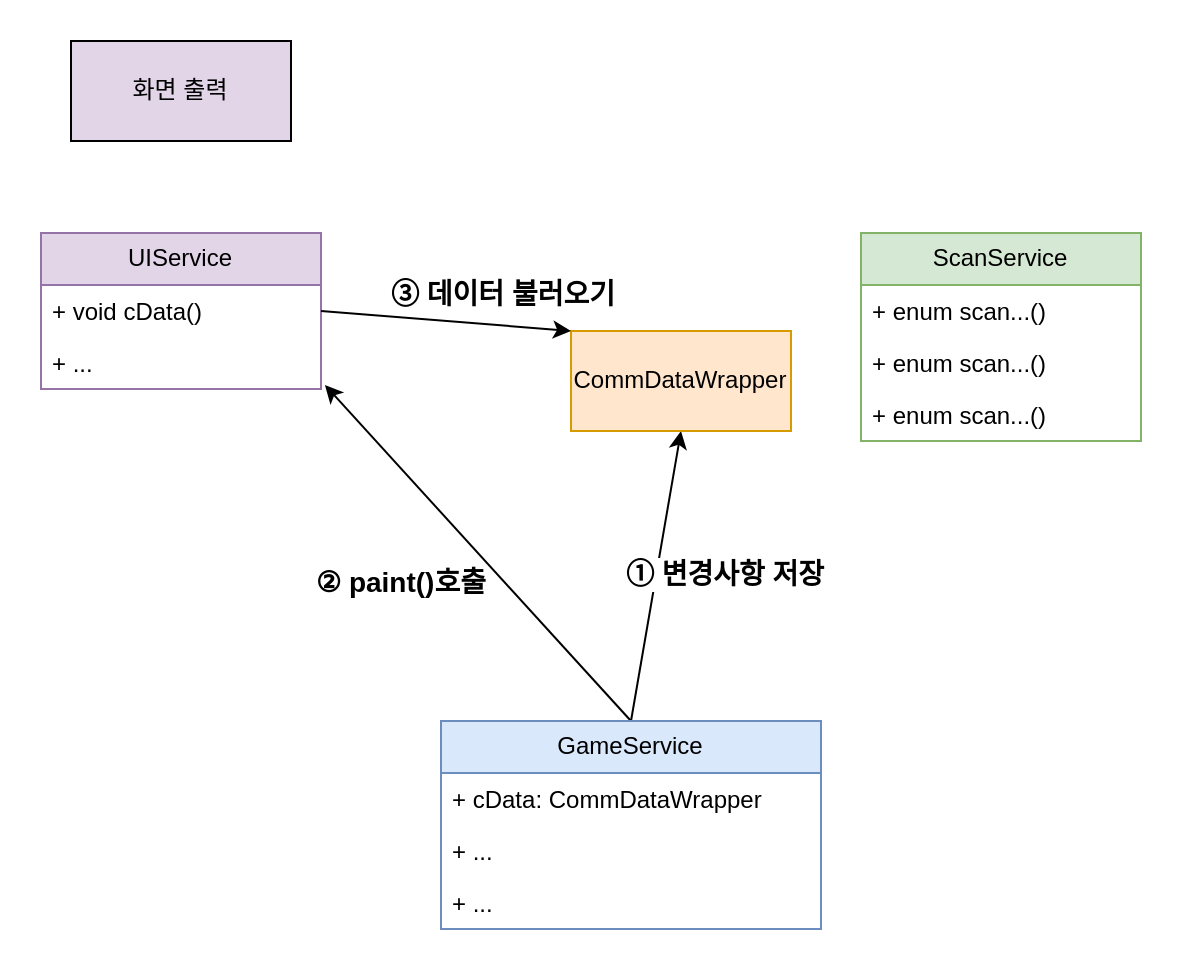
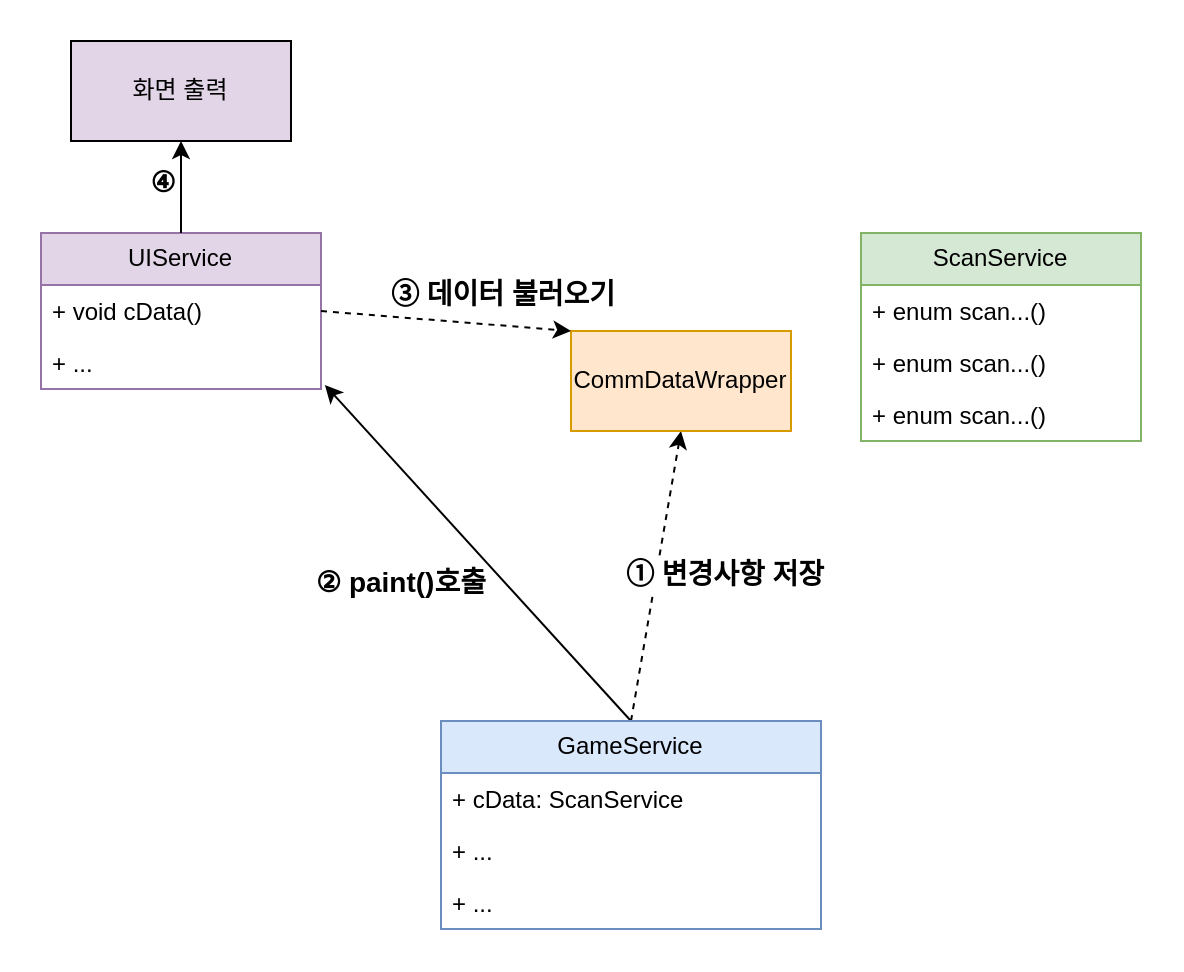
edge "UIService" -> "화면 출력": added, label "④"
edge "+ void cData()" -> "CommDataWrapper": style solid -> dashed
edge "GameService" -> "CommDataWrapper": style solid -> dashed
node "+ cData: CommDataWrapper": label "+ cData: CommDataWrapper" -> "+ cData: ScanService"
